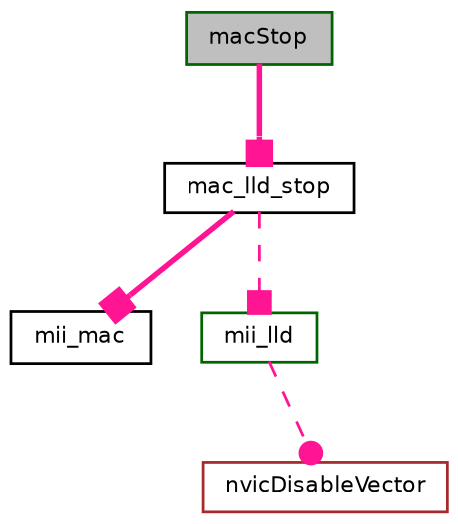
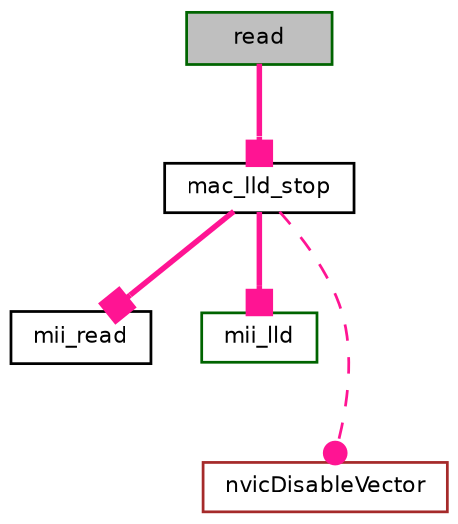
node "macStop": label "macStop" -> "read"
edge "mac_lld_stop" -> "mii_lld": style dashed -> bold
node "mii_mac": label "mii_mac" -> "mii_read"
edge "mii_lld" -> "nvicDisableVector": now "mac_lld_stop" -> "nvicDisableVector"
